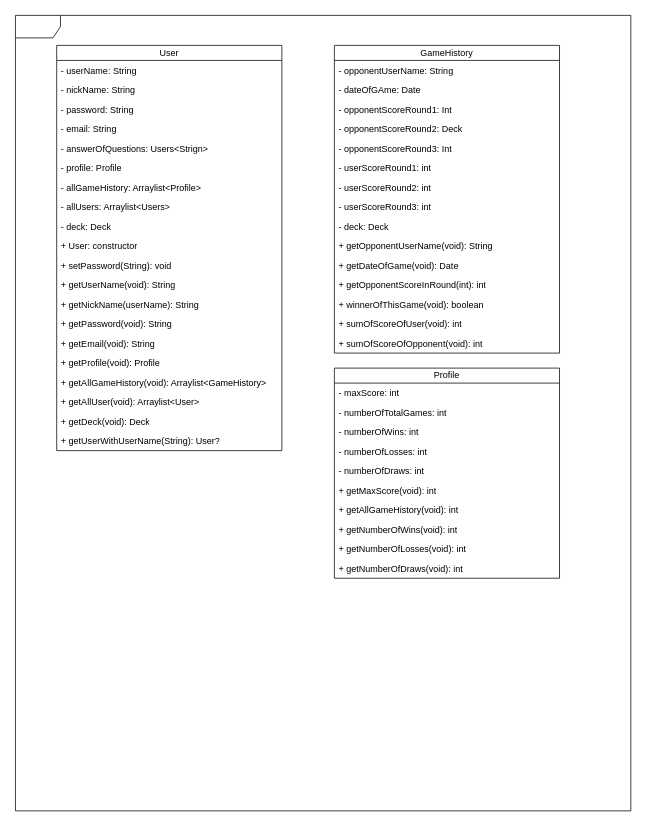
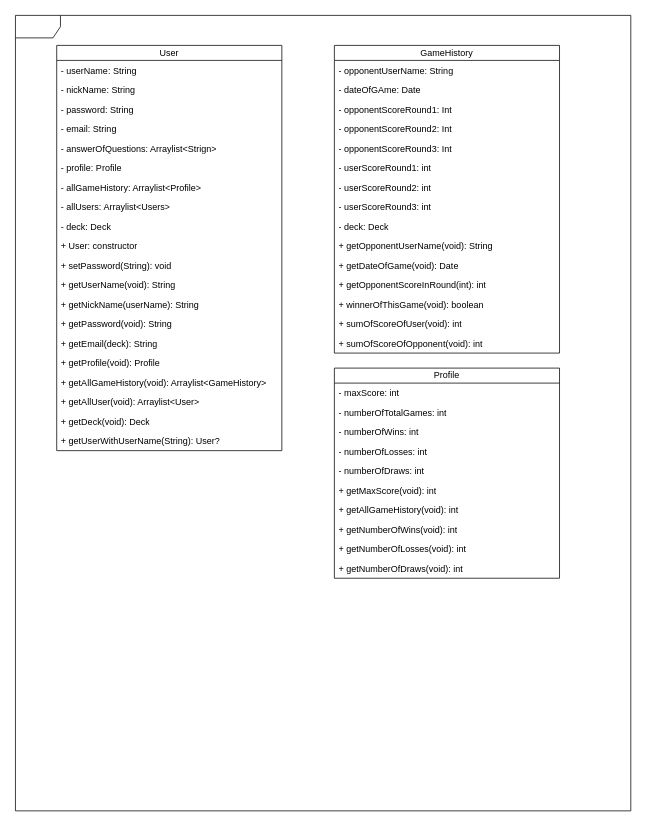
node "- opponentScoreRound2: Deck": label "- opponentScoreRound2: Deck" -> "- opponentScoreRound2: Int"
node "- answerOfQuestions: Users<Strign>": label "- answerOfQuestions: Users<Strign>" -> "- answerOfQuestions: Arraylist<Strign>"
node "+ getEmail(void): String": label "+ getEmail(void): String" -> "+ getEmail(deck): String"
